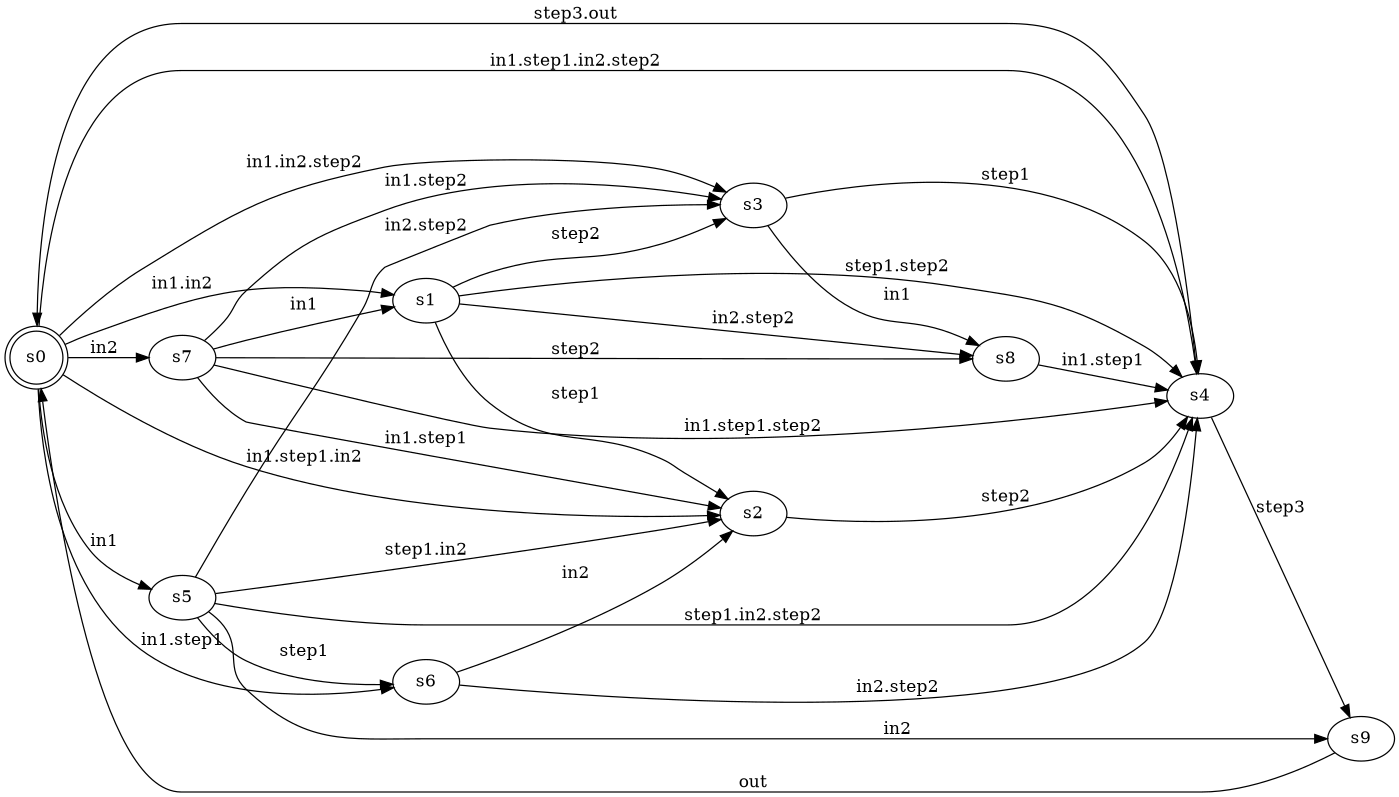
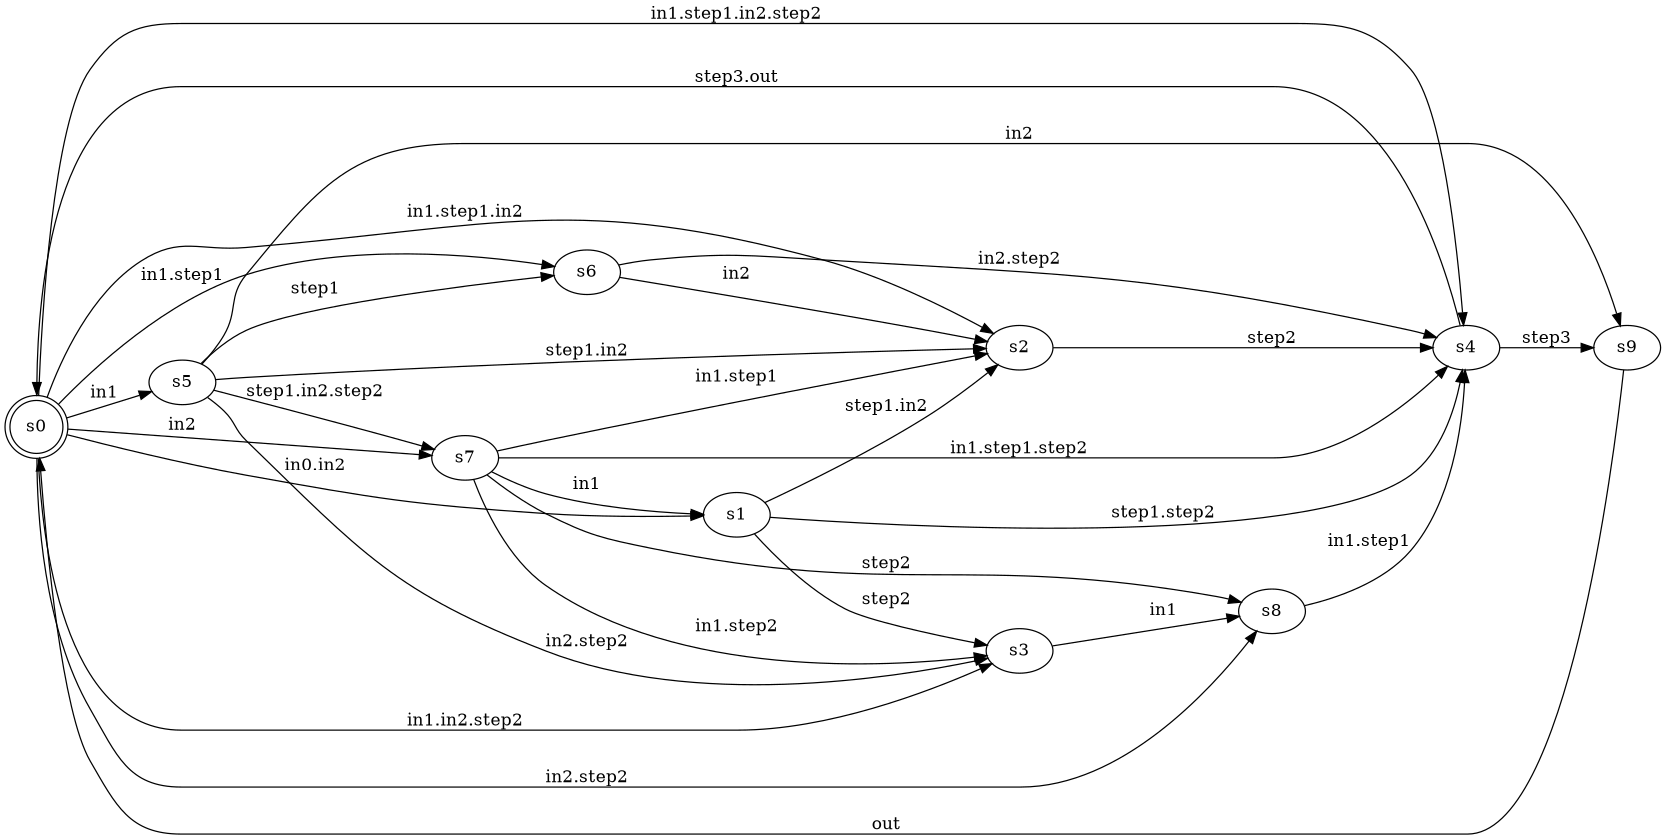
edge "s3" -> "s4": removed, label "step1"
edge "s0" -> "s1": label "in1.in2" -> "in0.in2"
edge "s1" -> "s8": now "s0" -> "s8"
edge "s1" -> "s2": label "step1" -> "step1.in2"
edge "s5" -> "s4": now "s5" -> "s7"
